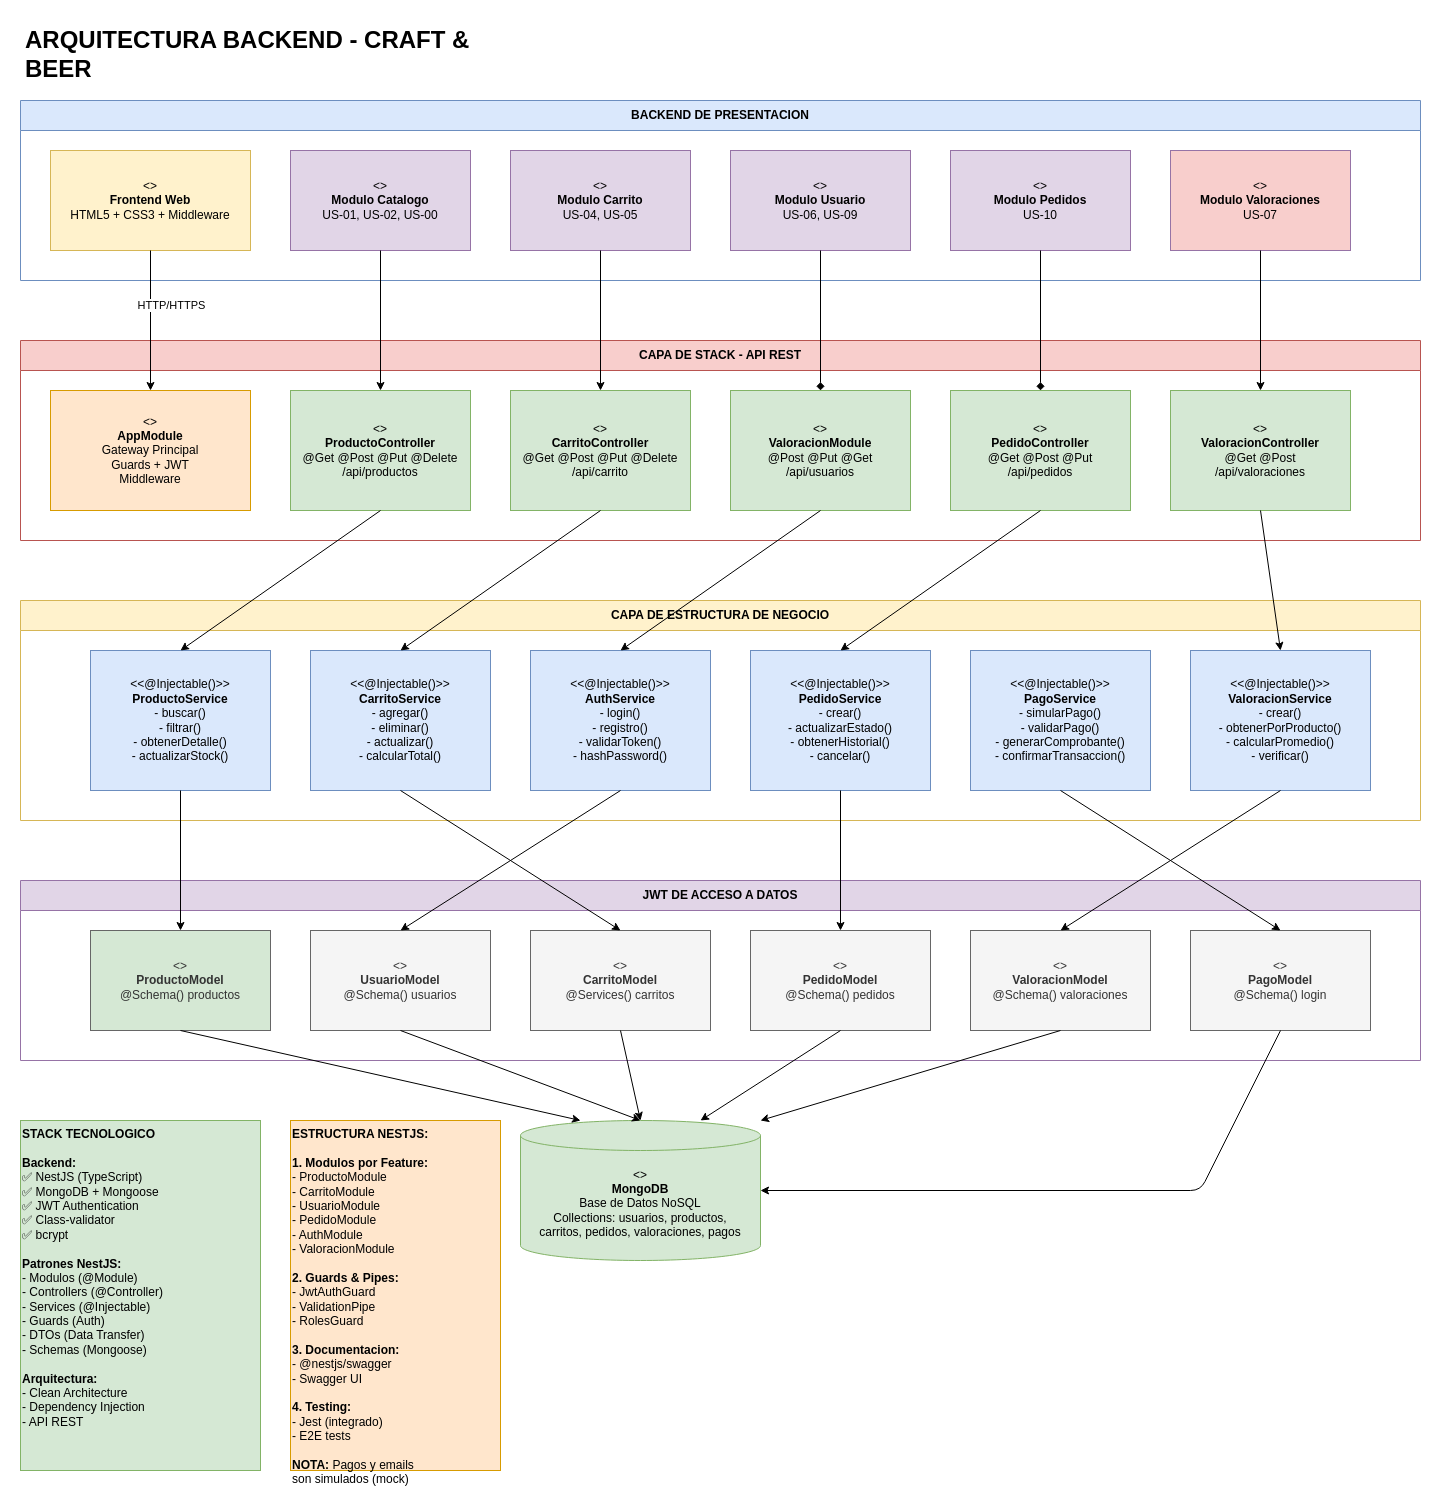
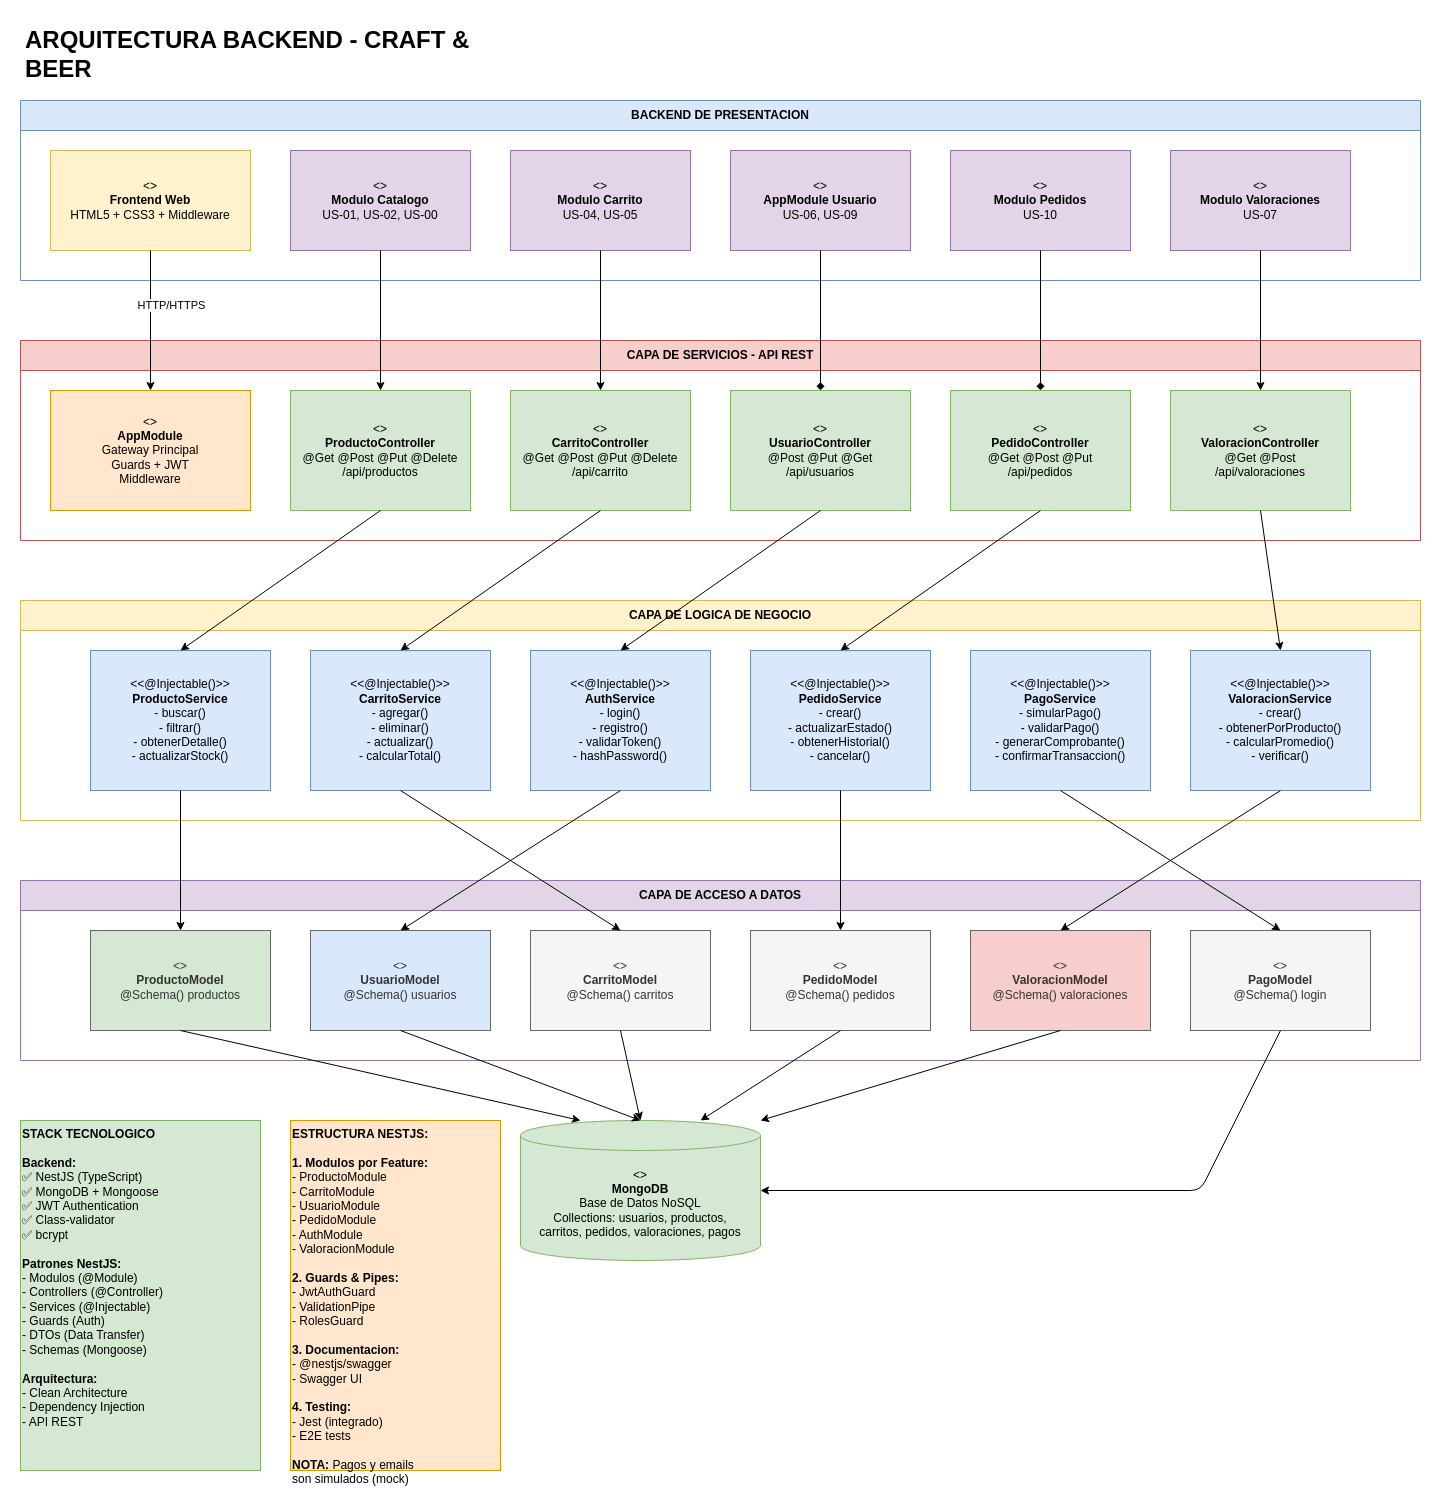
node "> Modulo Usuario US-06, US-09": label "> Modulo Usuario US-06, US-09" -> "> AppModule Usuario US-06, US-09"
node "> Modulo Valoraciones US-07": fillcolor #f8cecc -> #e1d5e7
node "CAPA DE STACK - API REST": label "CAPA DE STACK - API REST" -> "CAPA DE SERVICIOS - API REST"
node "> ValoracionModule @Post @Put @Get /api/usuarios": label "> ValoracionModule @Post @Put @Get /api/usuarios" -> "> UsuarioController @Post @Put @Get /api/usuarios"
node "CAPA DE ESTRUCTURA DE NEGOCIO": label "CAPA DE ESTRUCTURA DE NEGOCIO" -> "CAPA DE LOGICA DE NEGOCIO"
node "JWT DE ACCESO A DATOS": label "JWT DE ACCESO A DATOS" -> "CAPA DE ACCESO A DATOS"
node "> UsuarioModel @Schema() usuarios": fillcolor #f5f5f5 -> #dae8fc
node "> CarritoModel @Services() carritos": label "> CarritoModel @Services() carritos" -> "> CarritoModel @Schema() carritos"
node "> ValoracionModel @Schema() valoraciones": fillcolor #f5f5f5 -> #f8cecc
